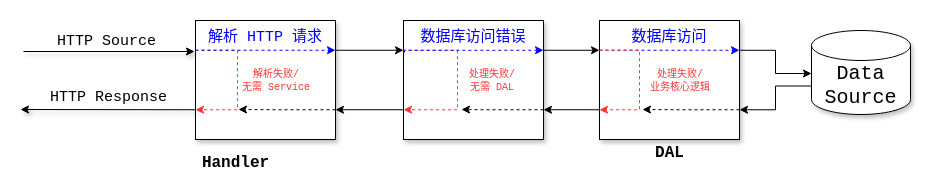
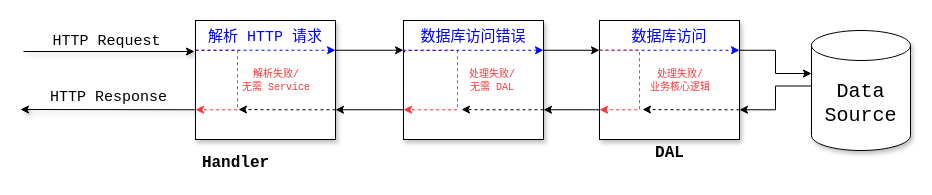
node "HTTP Source": label "HTTP Source" -> "HTTP Request"
node "Data Source": size 99x84 -> 99x120
